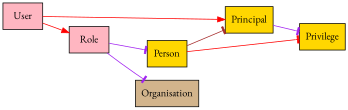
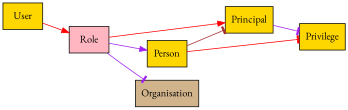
node "User": fillcolor lightpink -> gold
edge "User" -> "Principal": now "Role" -> "Principal"
edge "Role" -> "Person": arrowhead tee -> normal
